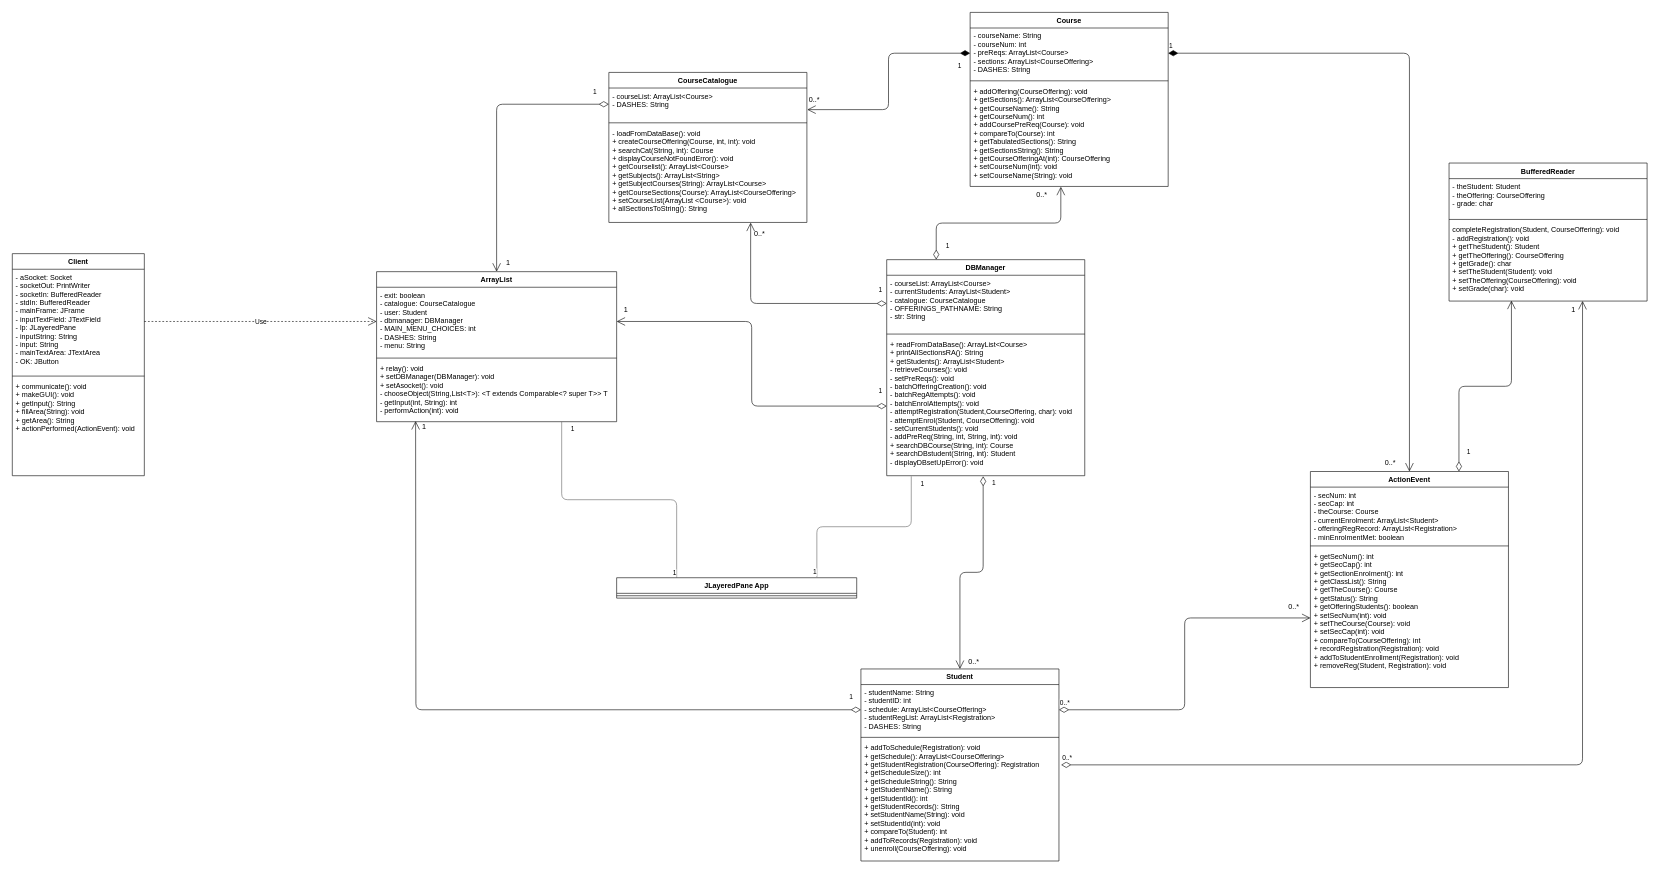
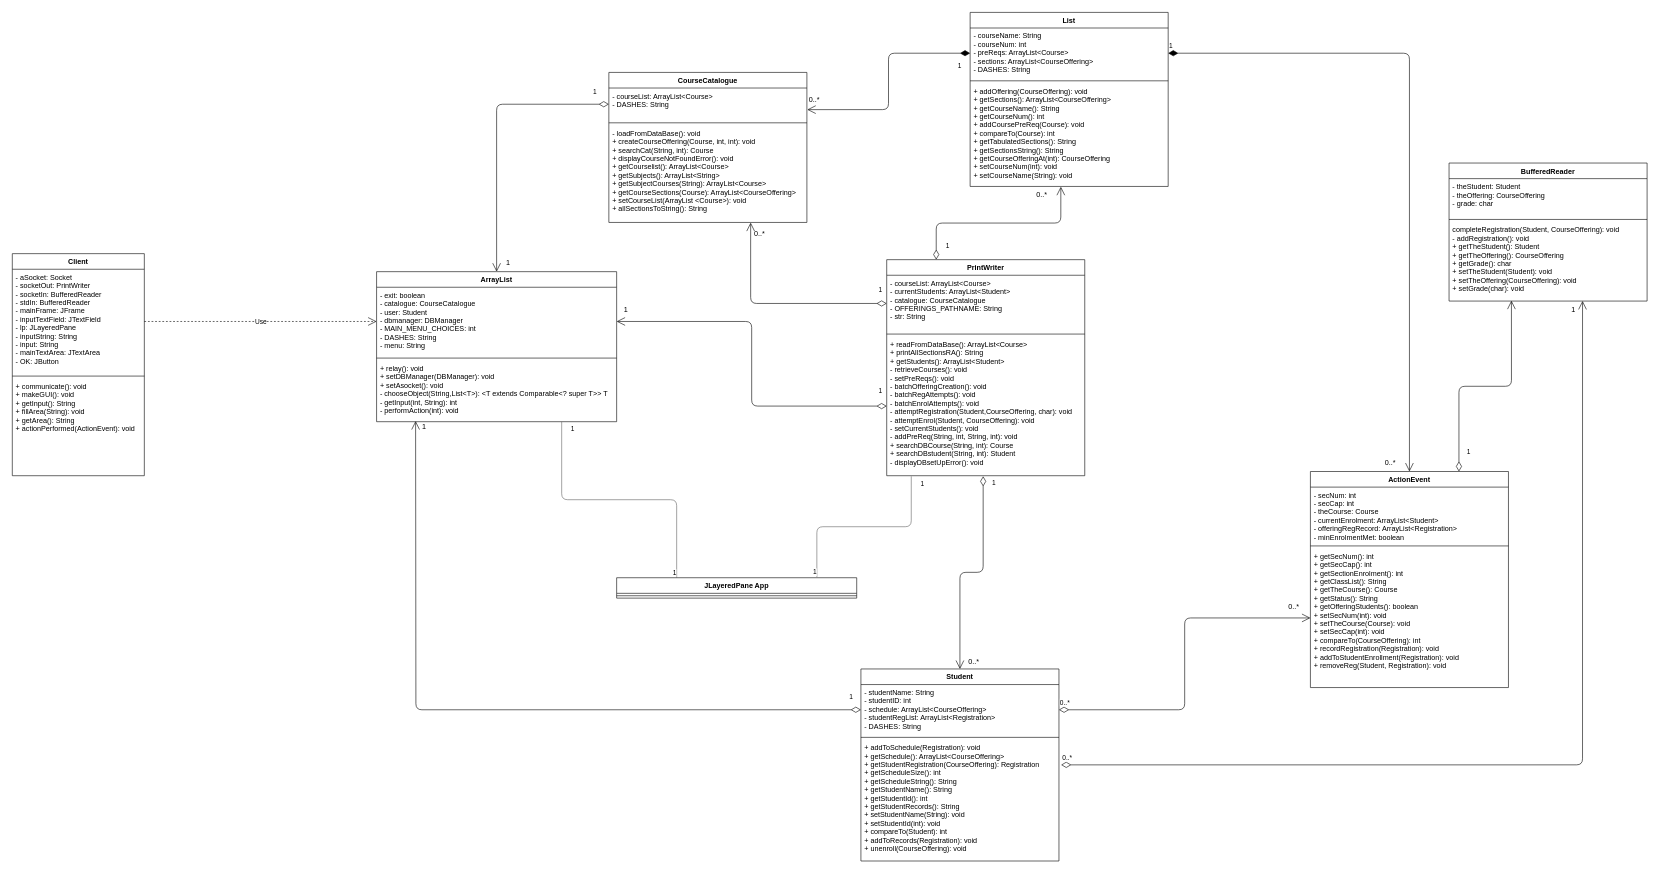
node "Course": label "Course" -> "List"
node "DBManager": label "DBManager" -> "PrintWriter"
